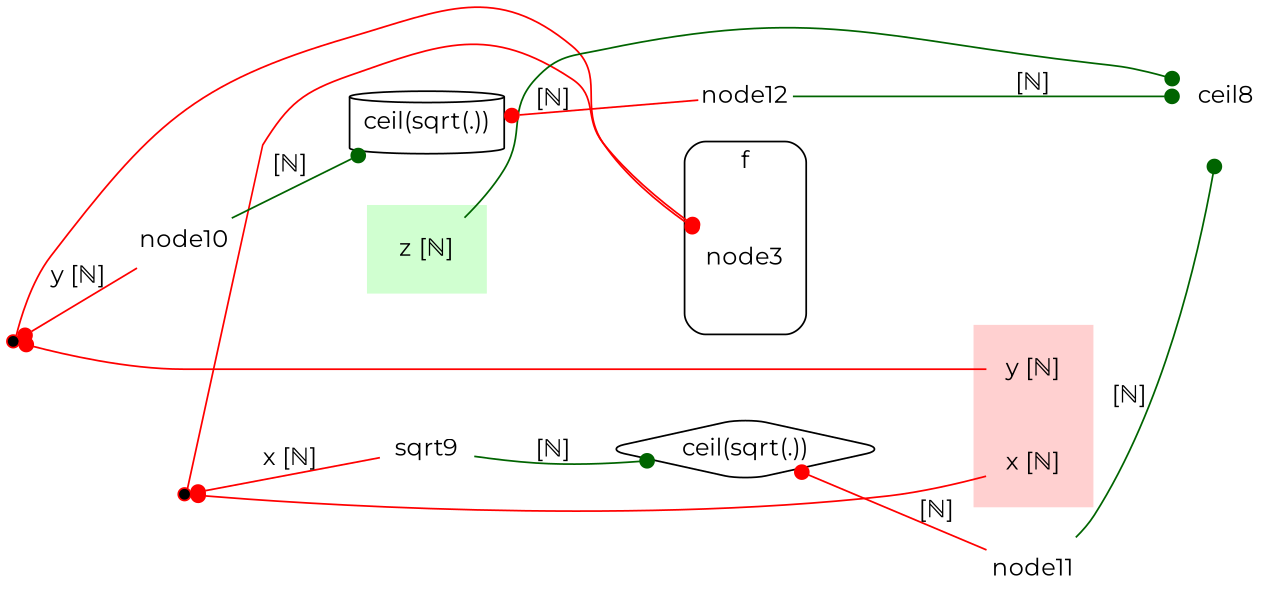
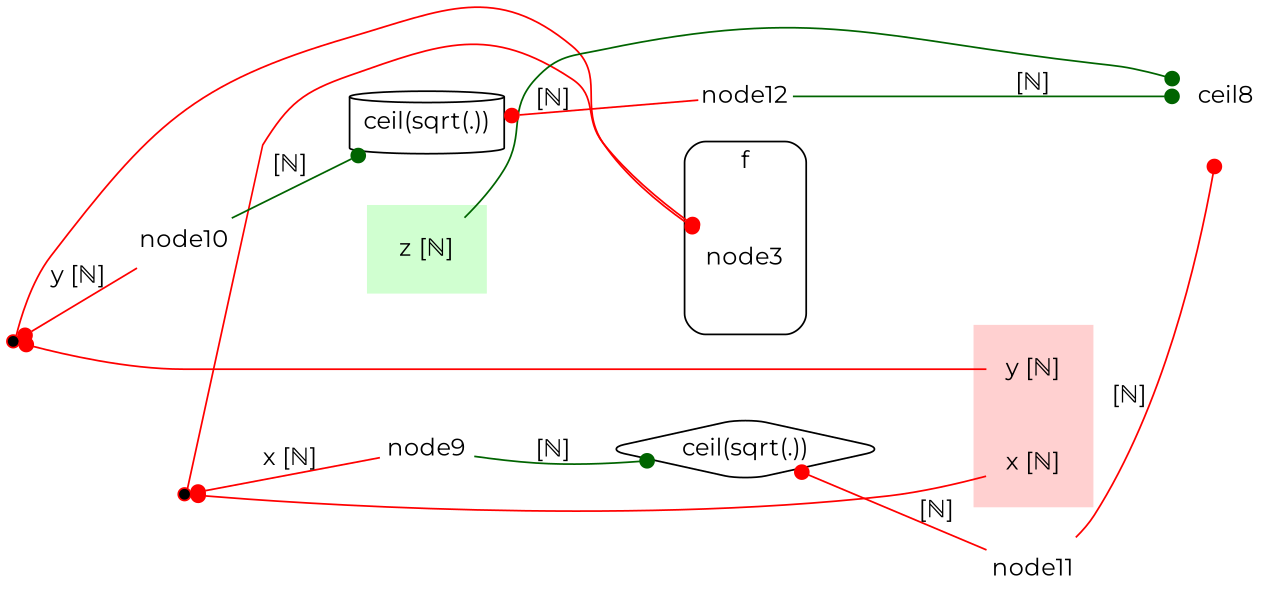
edge "ceil8" -- "node11": color darkgreen -> red
node "sqrt9": label "sqrt9" -> "node9"
